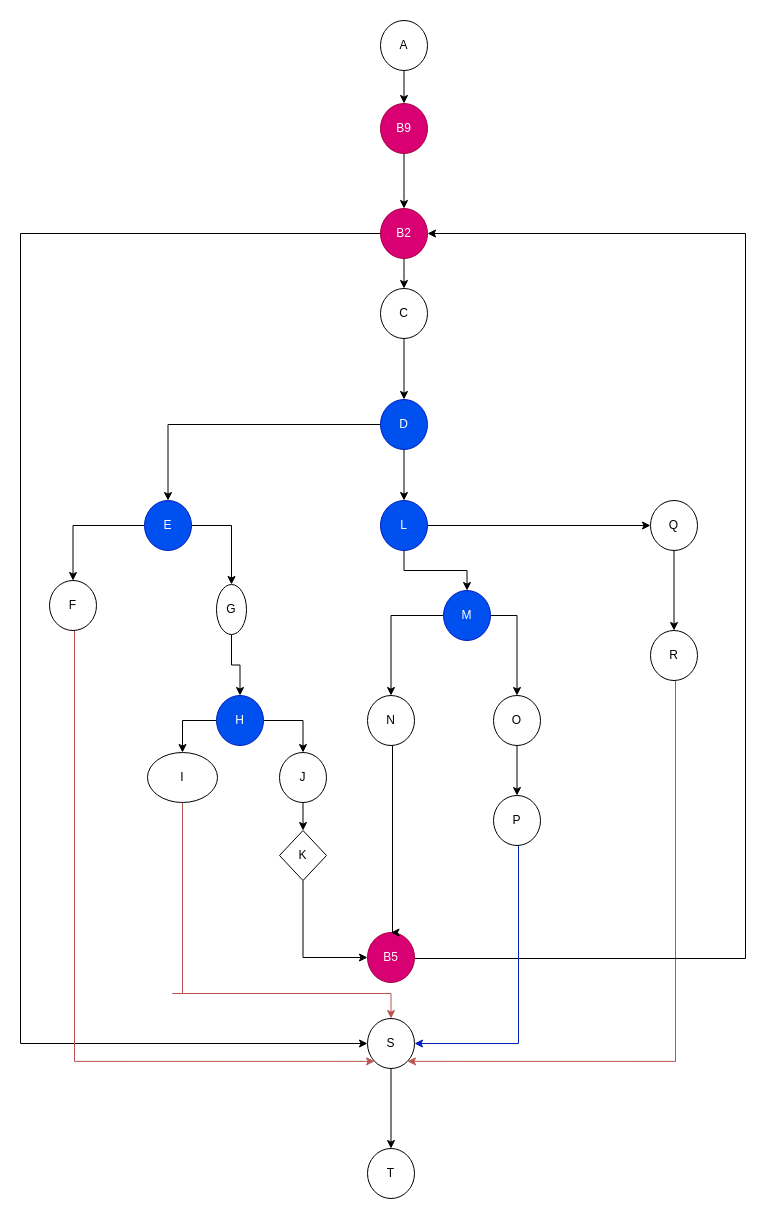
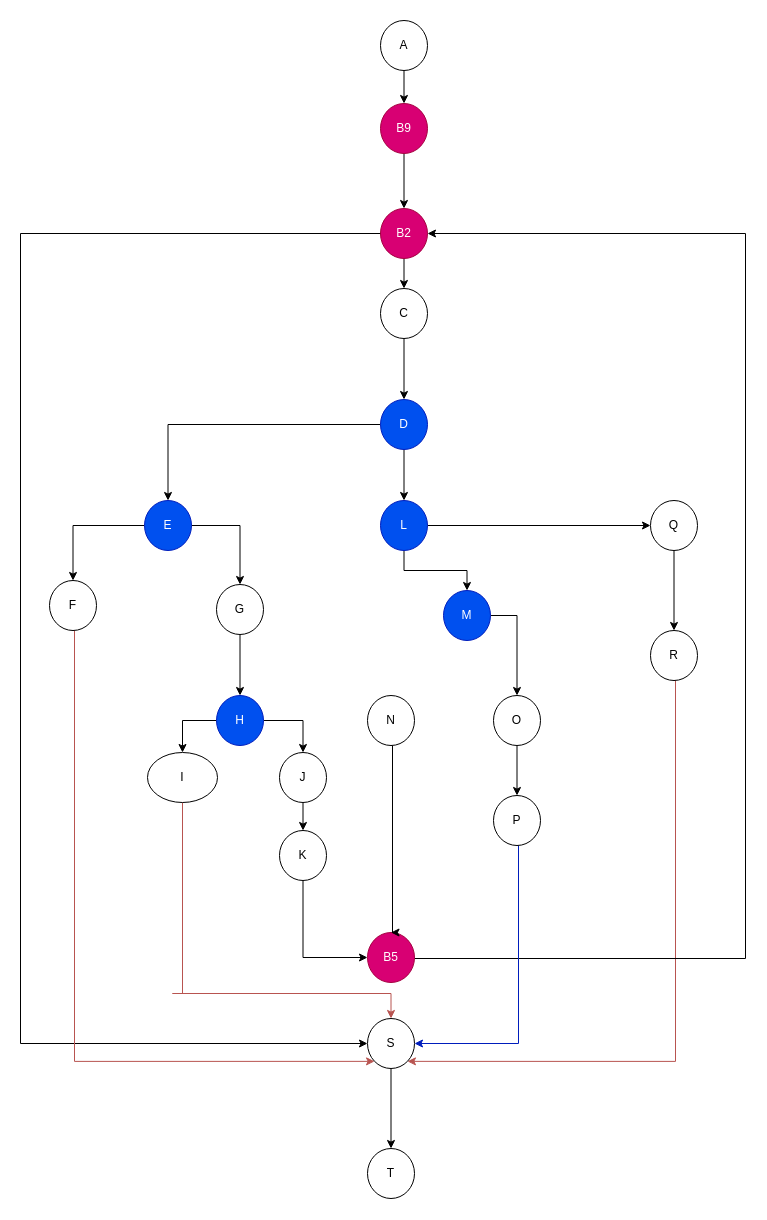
node "G": size 30x50 -> 47x50
edge "M" -> "N": removed
node "K": shape diamond -> ellipse
